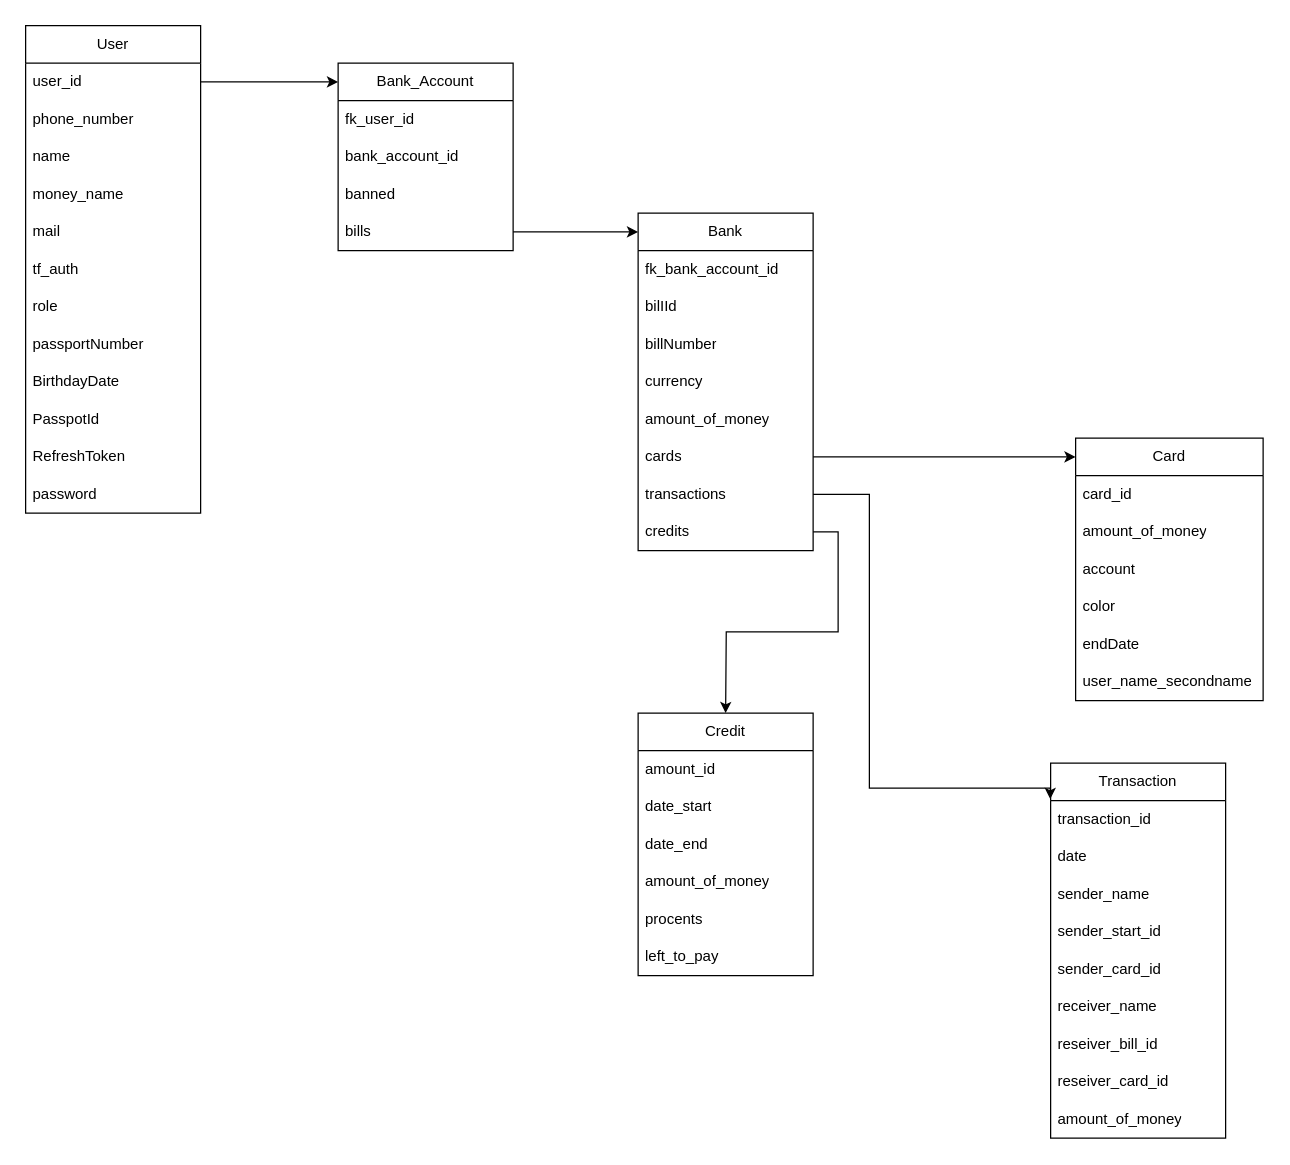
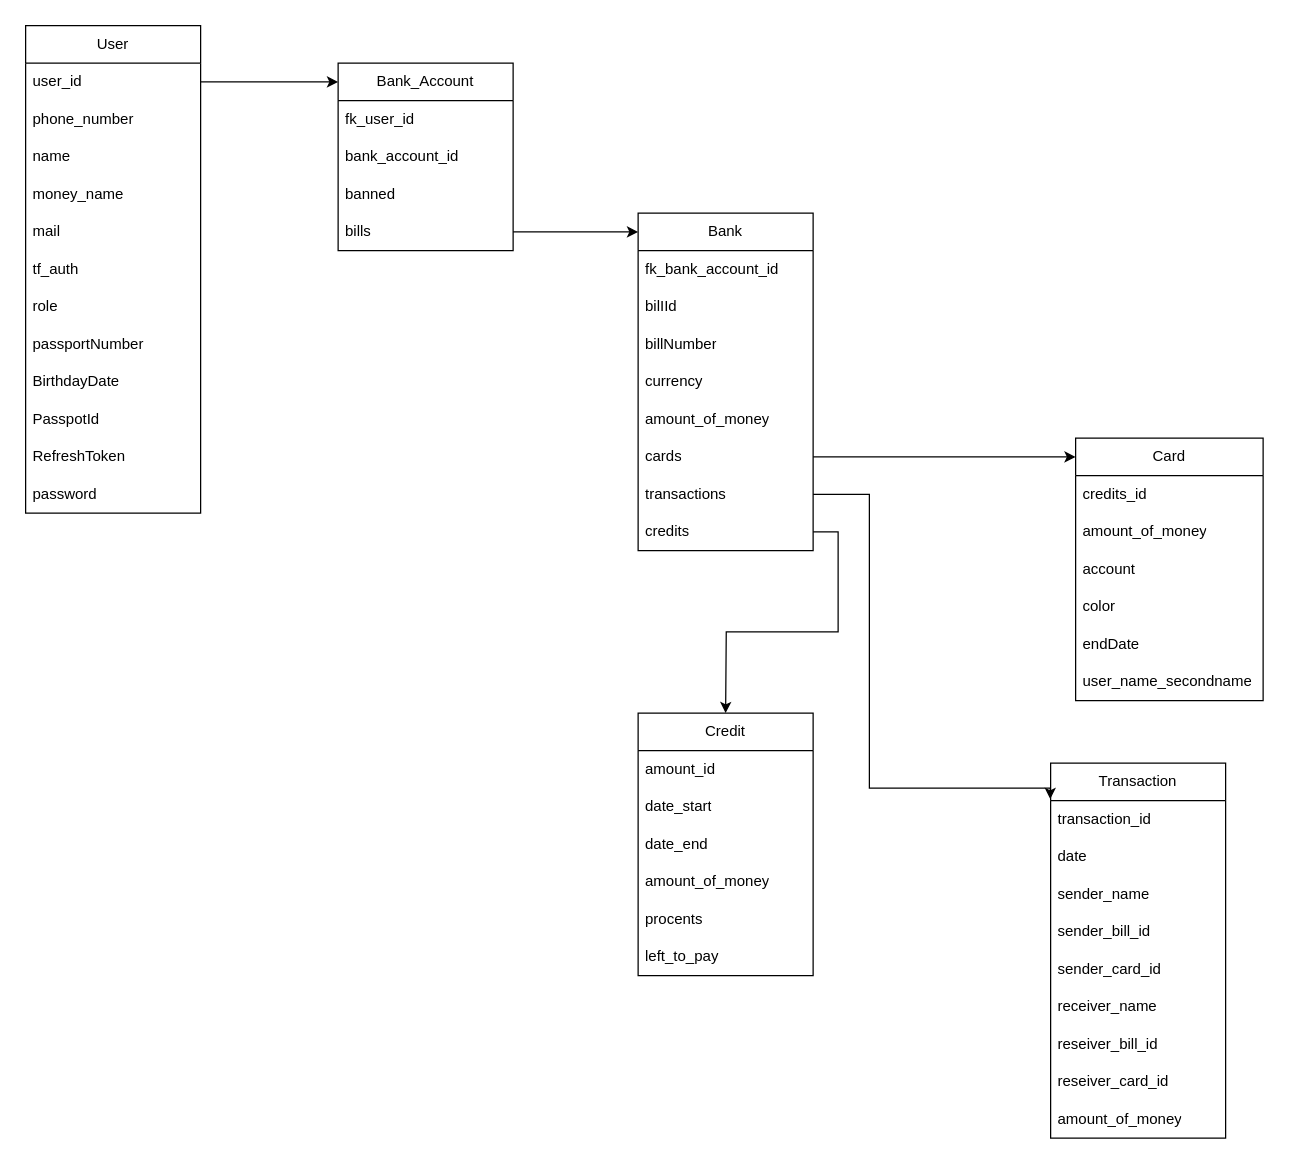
node "card_id": label "card_id" -> "credits_id"
node "sender_start_id": label "sender_start_id" -> "sender_bill_id"
